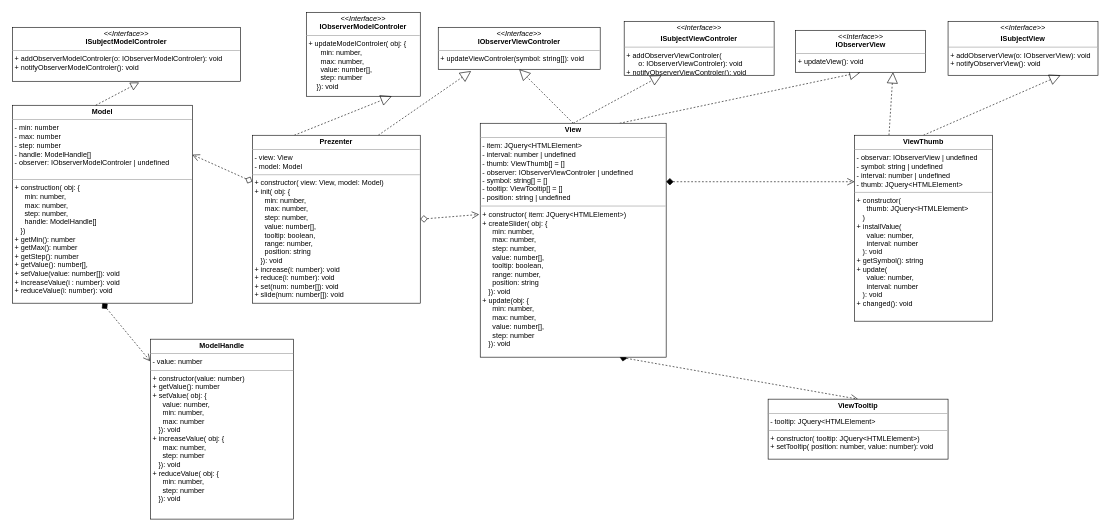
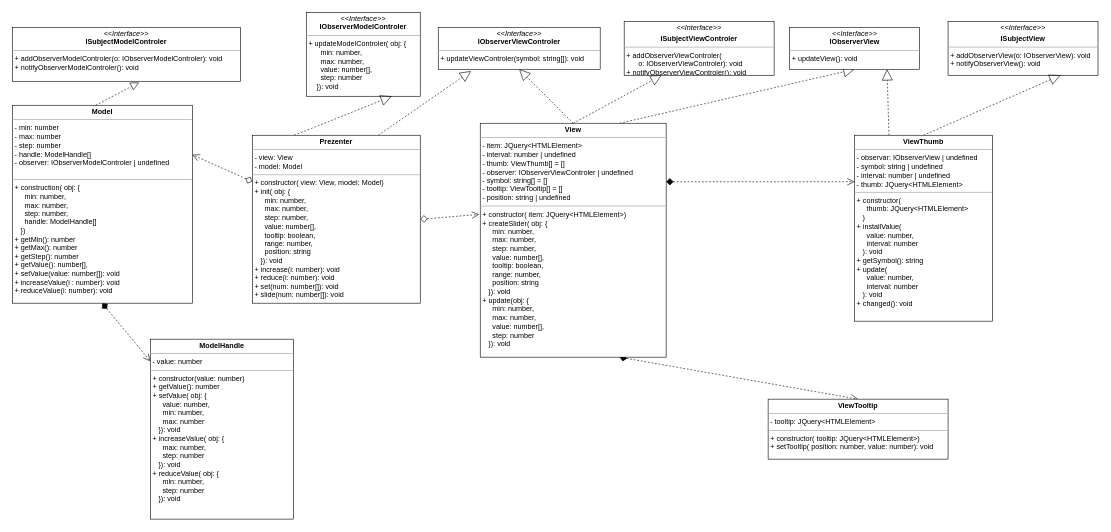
node "<<Interface>> IObserverView + updateView(): void": moved (861, 51) -> (855, 48)
